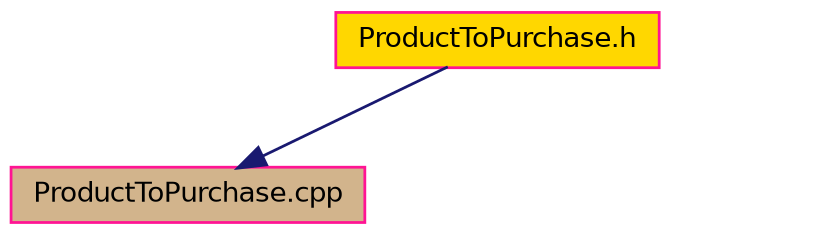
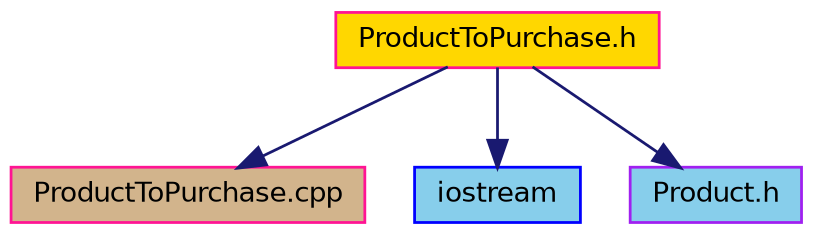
node "iostream": added
node "Product.h": added
